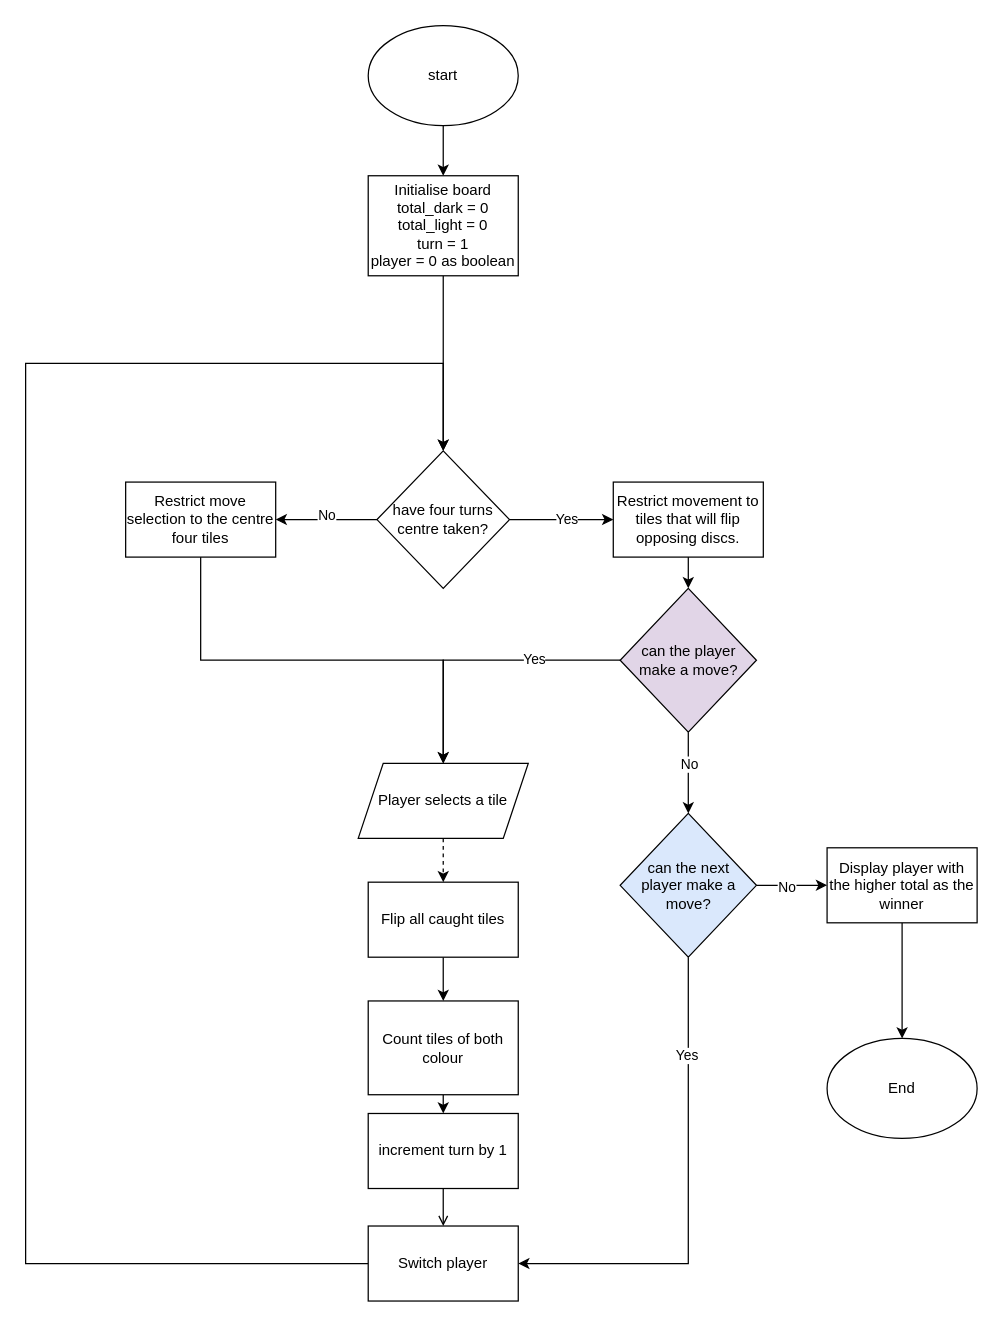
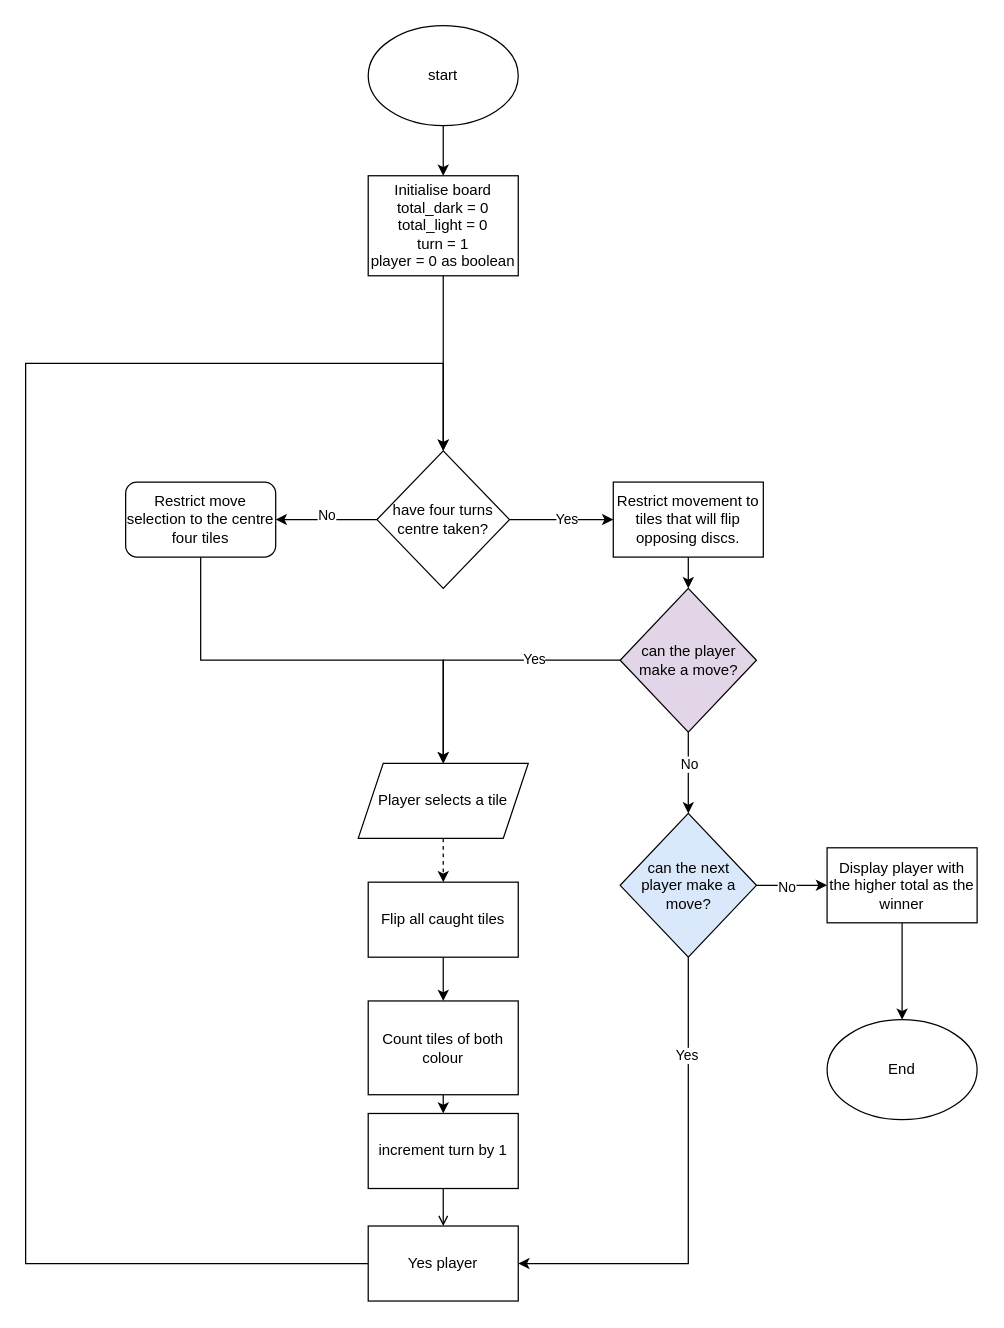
node "Restrict move selection to the centre four tiles": shape rectangle -> rounded rectangle
node "End": moved (902, 1088) -> (902, 1069)
node "Switch player": label "Switch player" -> "Yes player"
